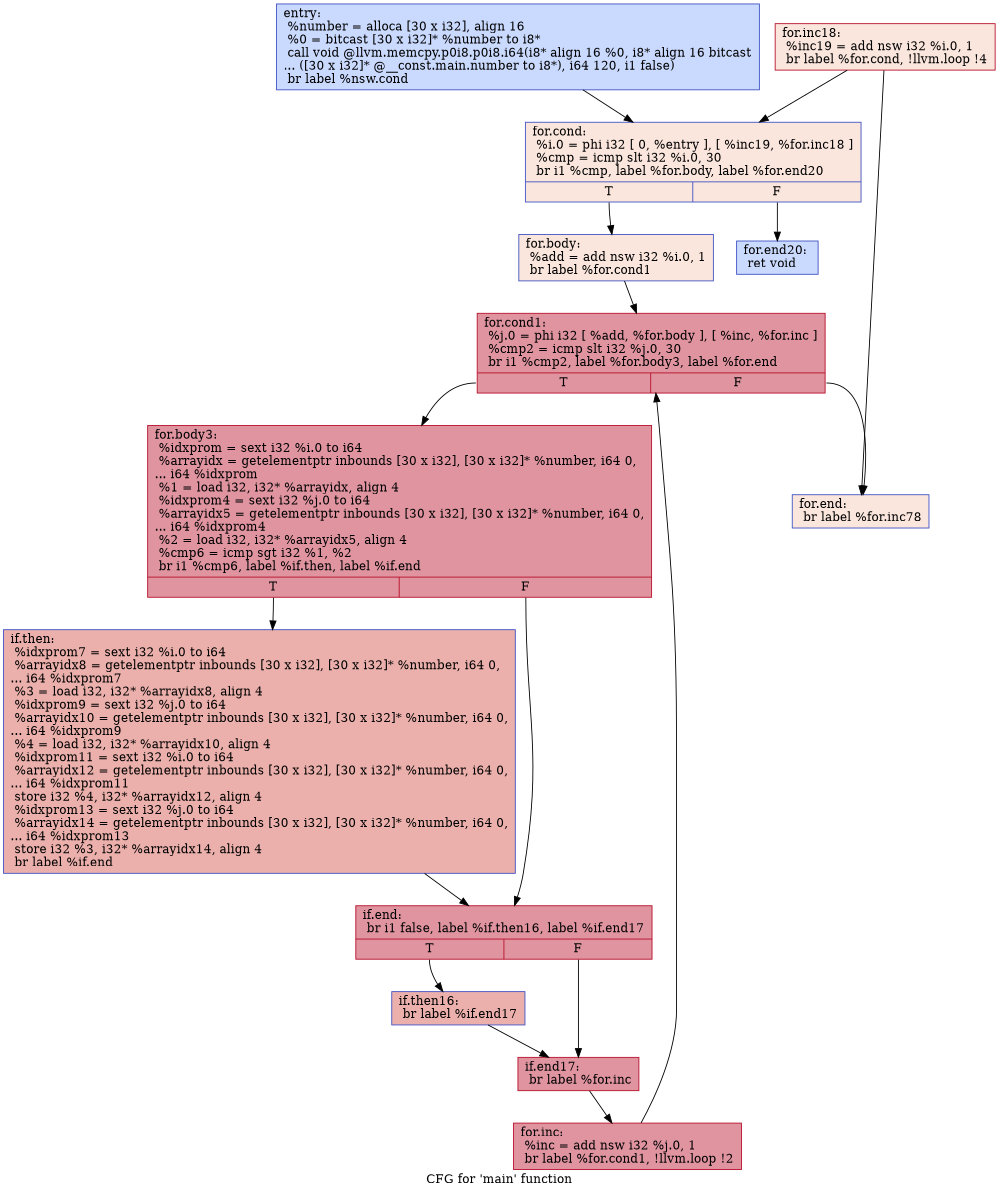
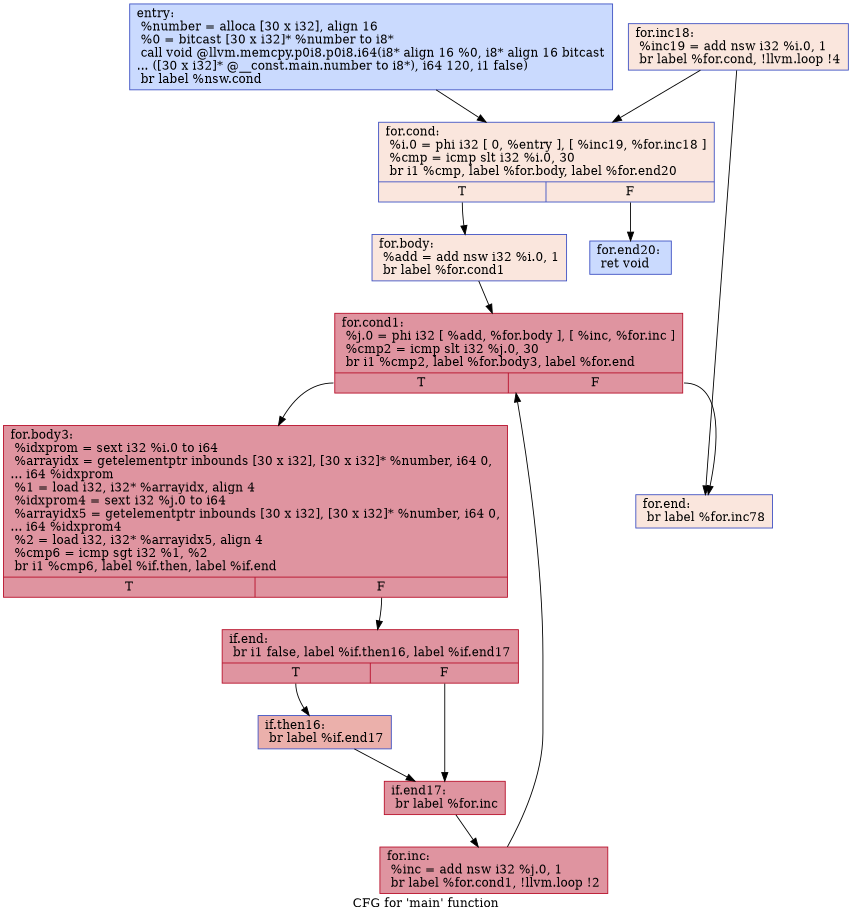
node "for.inc18:": color #b70d28ff -> #3d50c3ff
node "if.then:": removed
